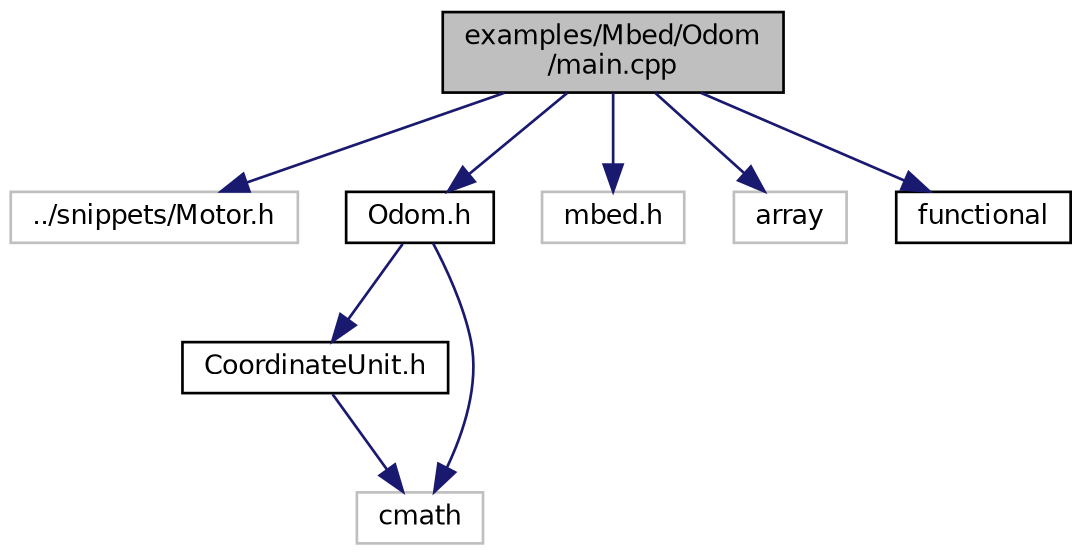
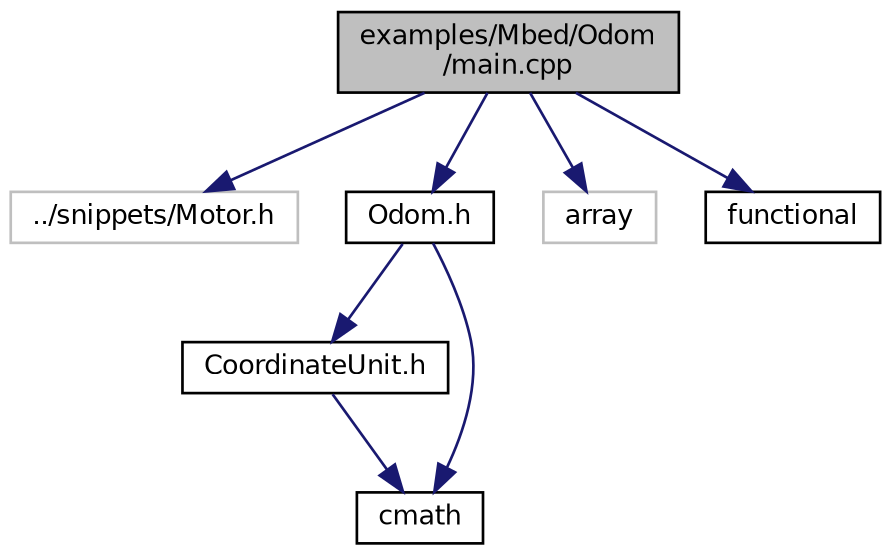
node "mbed.h": removed
node "cmath": color grey75 -> black
